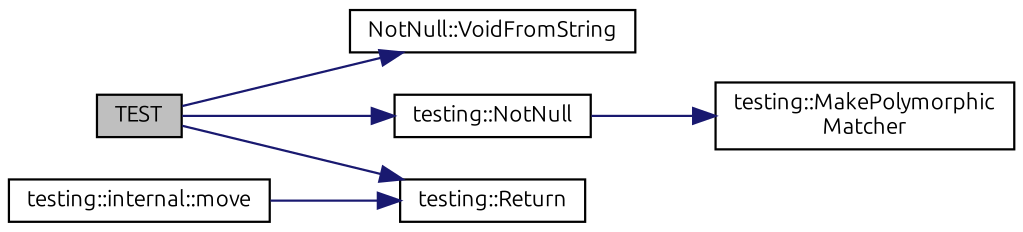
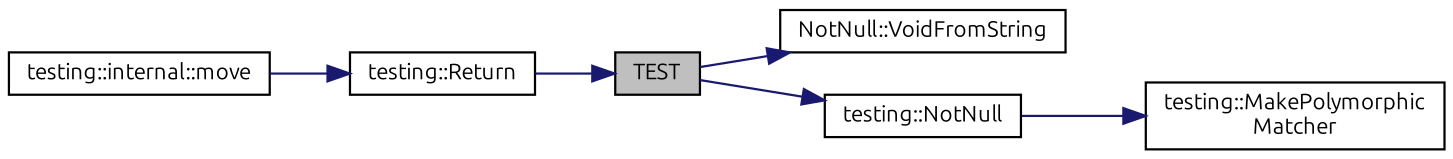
edge "TEST" -> "testing::Return": reversed
